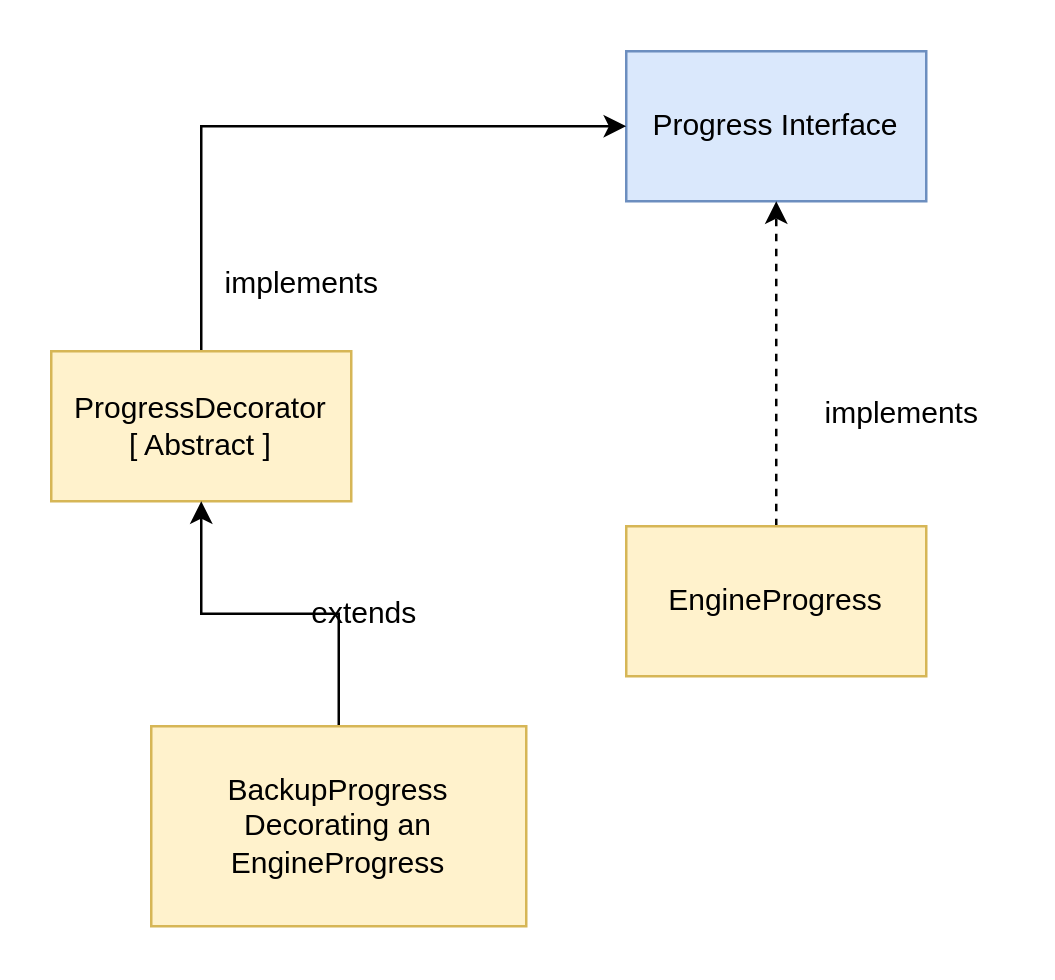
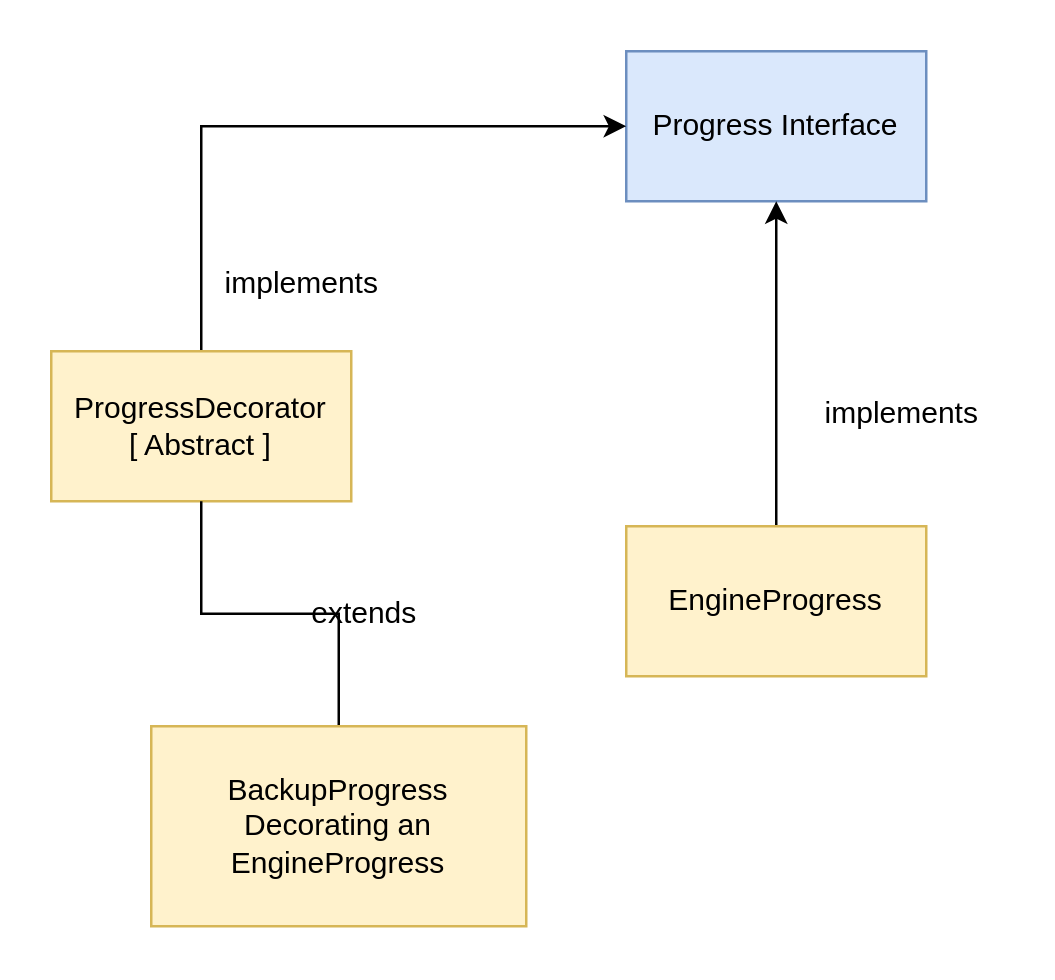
edge "EngineProgress" -> "Progress Interface": style dashed -> solid
edge "BackupProgress Decorating an EngineProgress" -> "ProgressDecorator [ Abstract ]": arrowhead classic -> none
